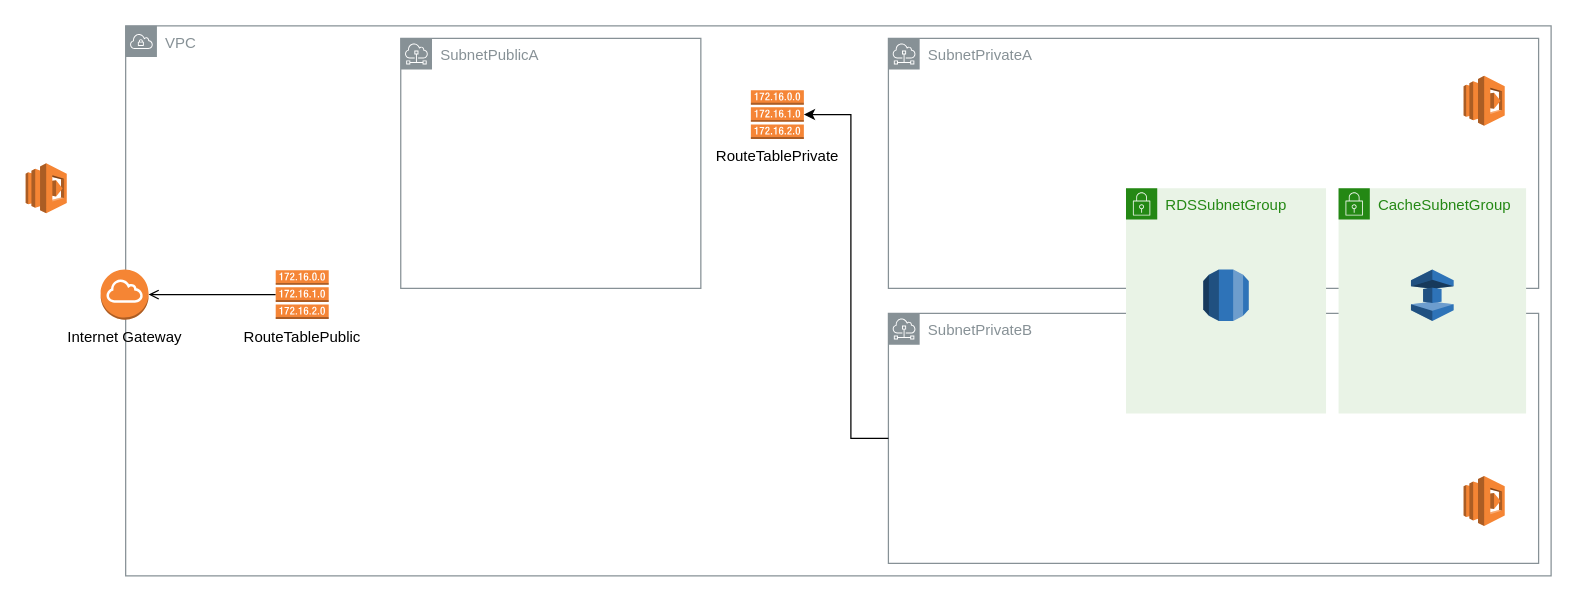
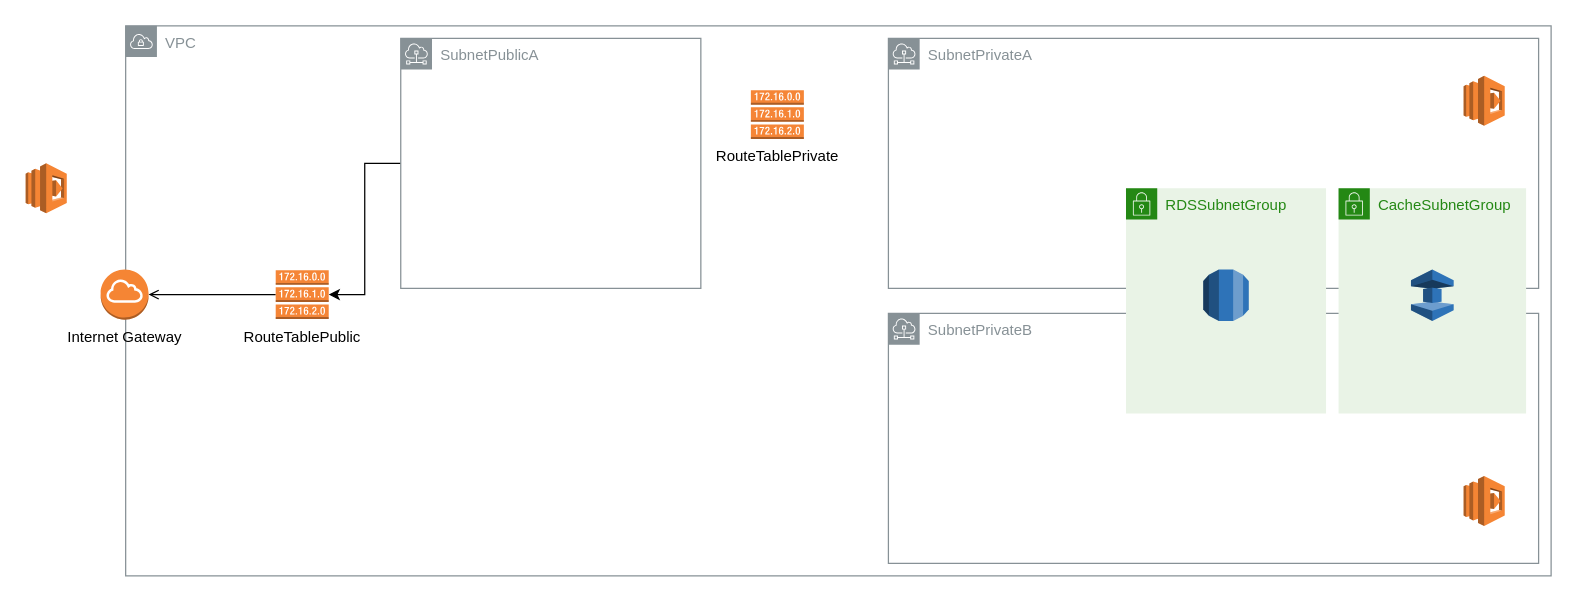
edge "SubnetPublicA" -> "RouteTablePublic": added
edge "SubnetPrivateB" -> "RouteTablePrivate": removed
